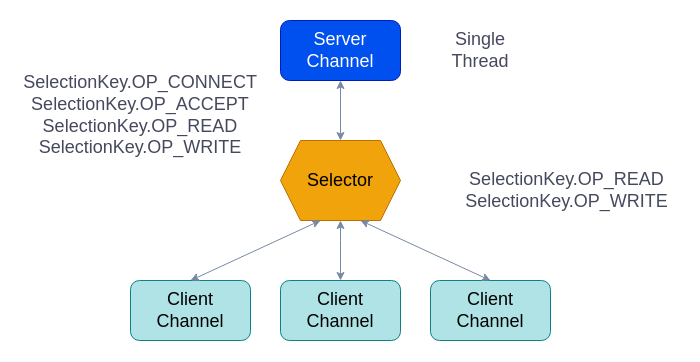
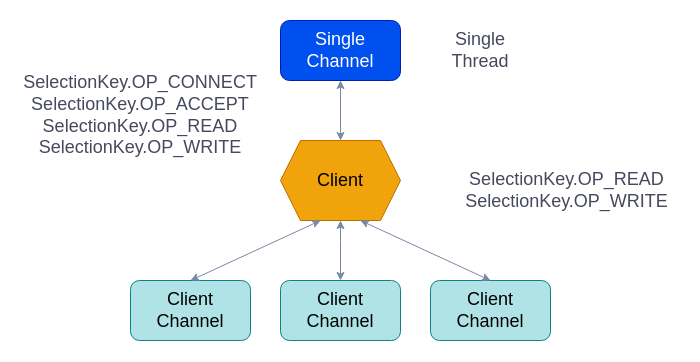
node "Server Channel": label "Server Channel" -> "Single Channel"
node "Selector": label "Selector" -> "Client"
